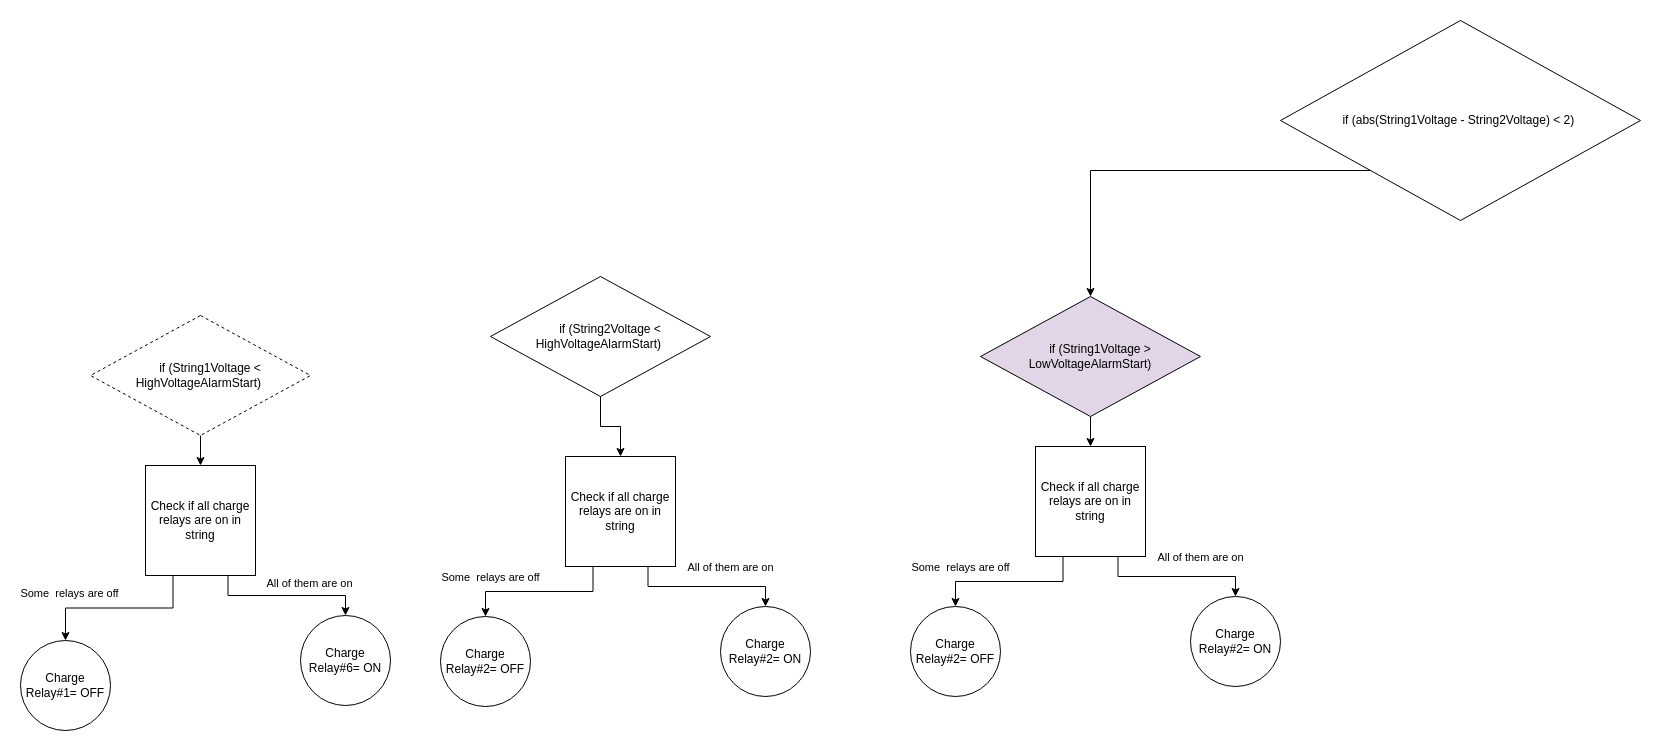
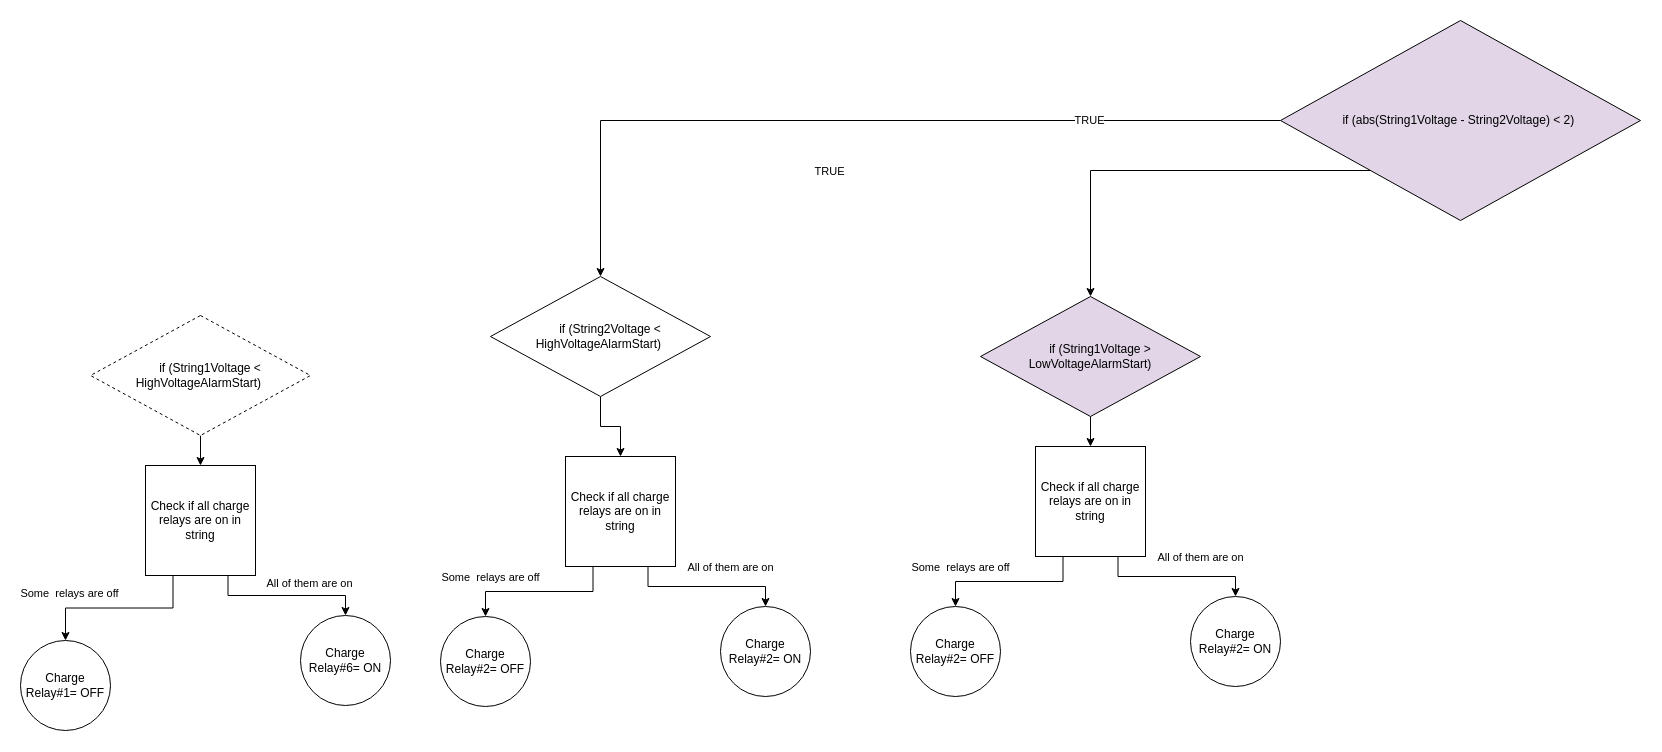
edge "if (abs(String1Voltage - String2Voltage) < 2)" -> "if (String2Voltage < HighVoltageAlarmStart)": added, labels "TRUE", "TRUE"
node "if (abs(String1Voltage - String2Voltage) < 2)": fillcolor #ffffff -> #e1d5e7
